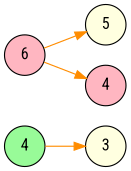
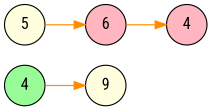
edge "6" -> "5": reversed
node "3": label "3" -> "9"
